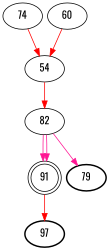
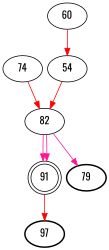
edge "74" -> "54": now "74" -> "82"
